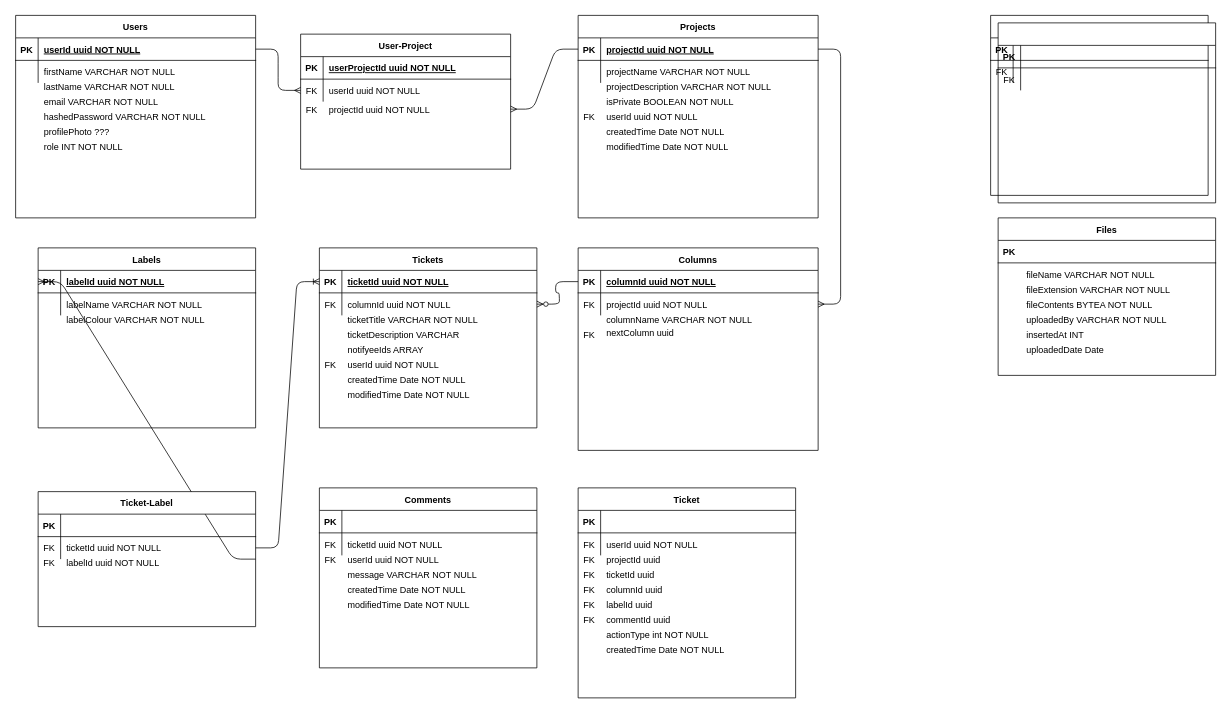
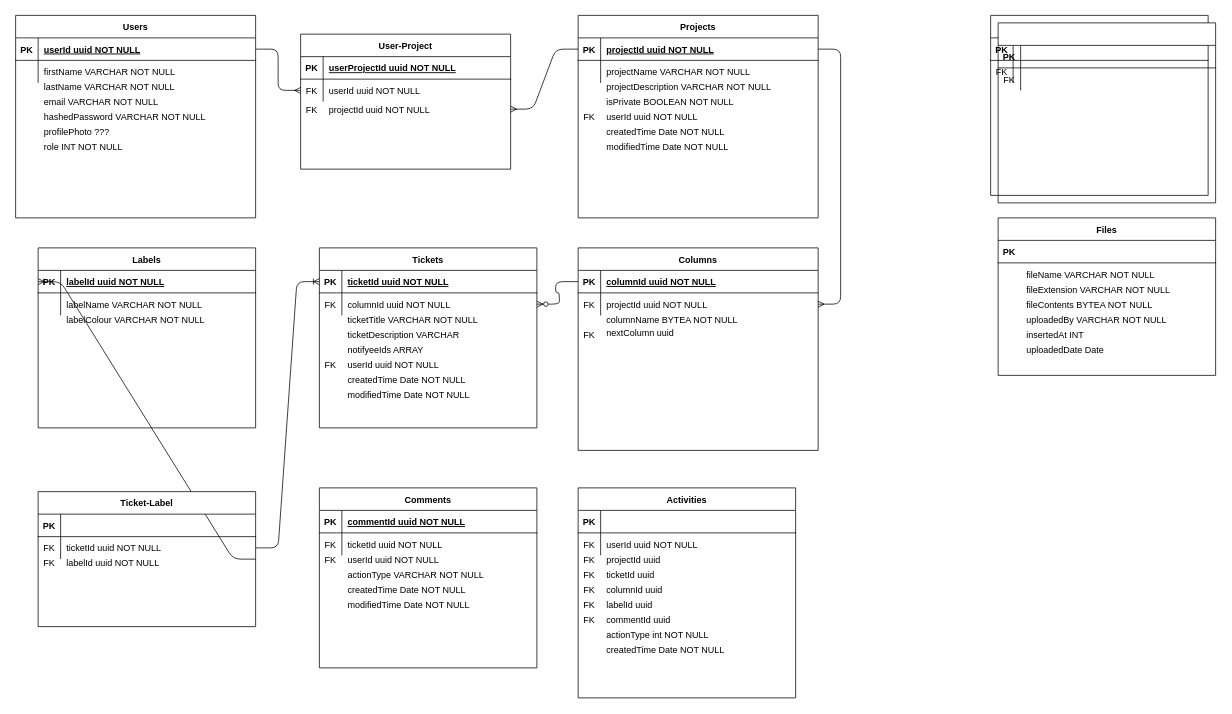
node "columnName VARCHAR NOT NULL": label "columnName VARCHAR NOT NULL" -> "columnName BYTEA NOT NULL"
node "Ticket": label "Ticket" -> "Activities"
node "commentId uuid NOT NULL": added
node "message VARCHAR NOT NULL": label "message VARCHAR NOT NULL" -> "actionType VARCHAR NOT NULL"
